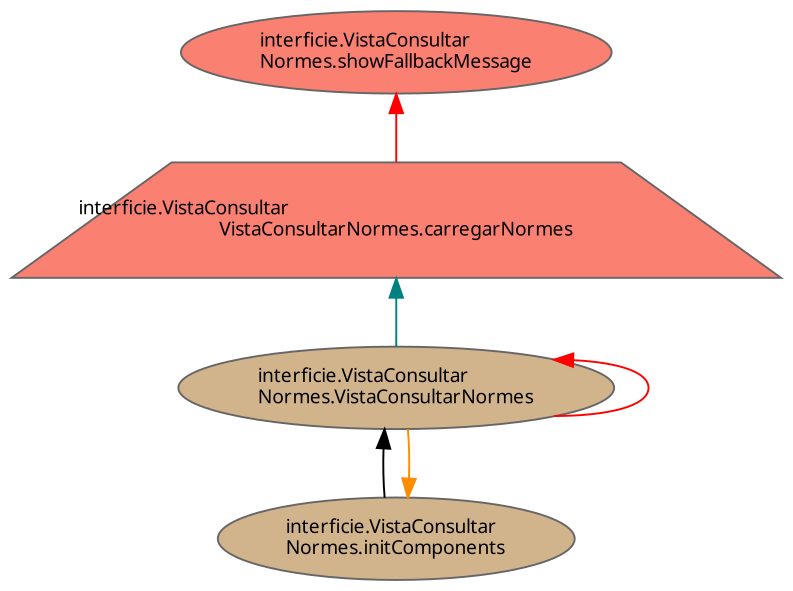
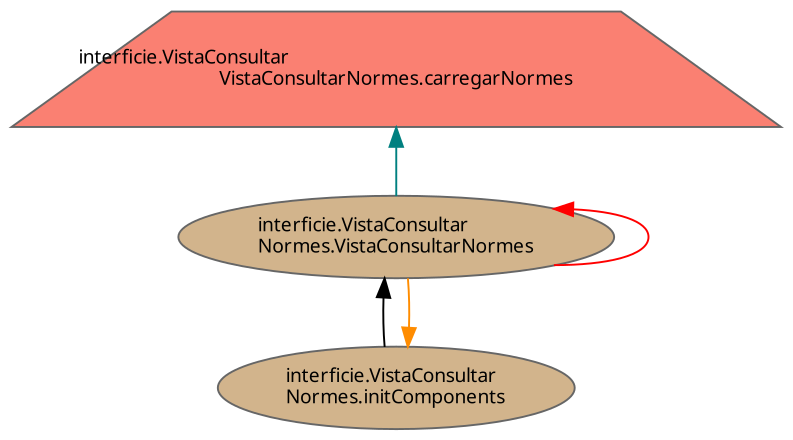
node "interficie.VistaConsultar Normes.showFallbackMessage": removed
